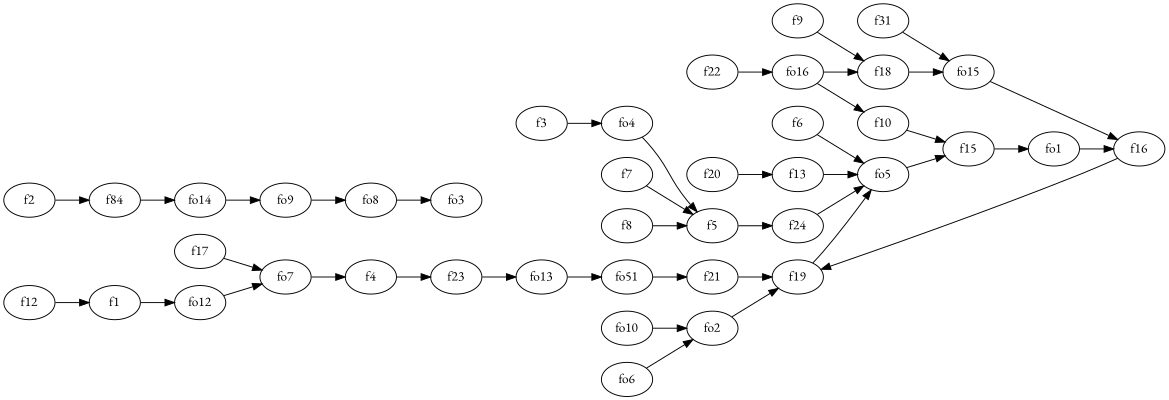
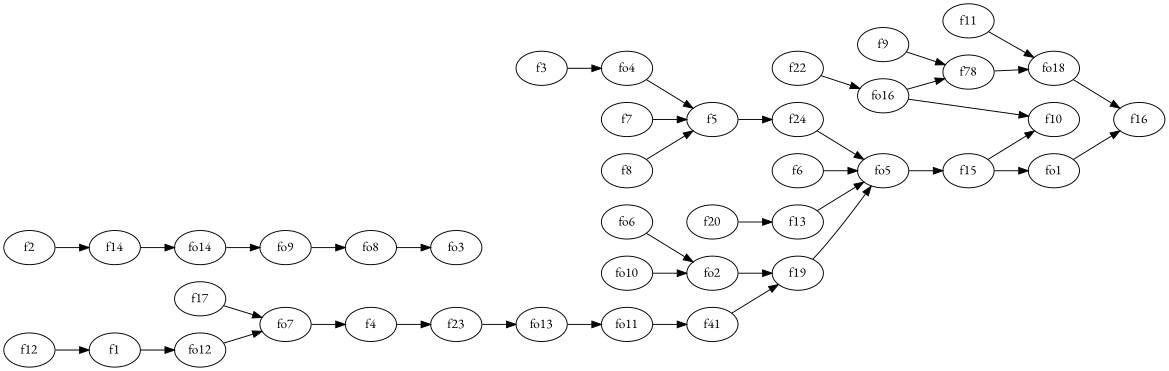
node "f31": label "f31" -> "f11"
node "f18": label "f18" -> "f78"
node "fo15": label "fo15" -> "fo18"
edge "f10" -> "f15": reversed
node "f84": label "f84" -> "f14"
edge "f16" -> "f19": removed
node "fo51": label "fo51" -> "fo11"
node "f21": label "f21" -> "f41"
